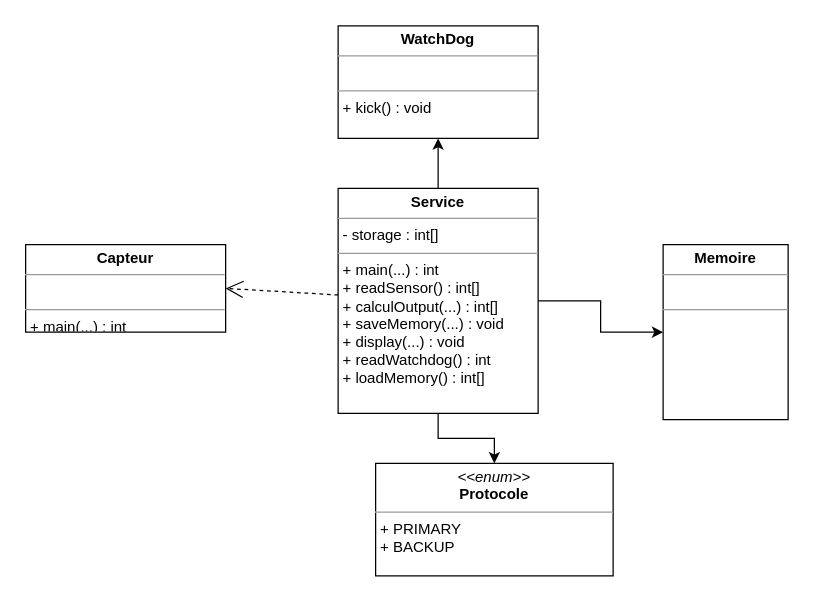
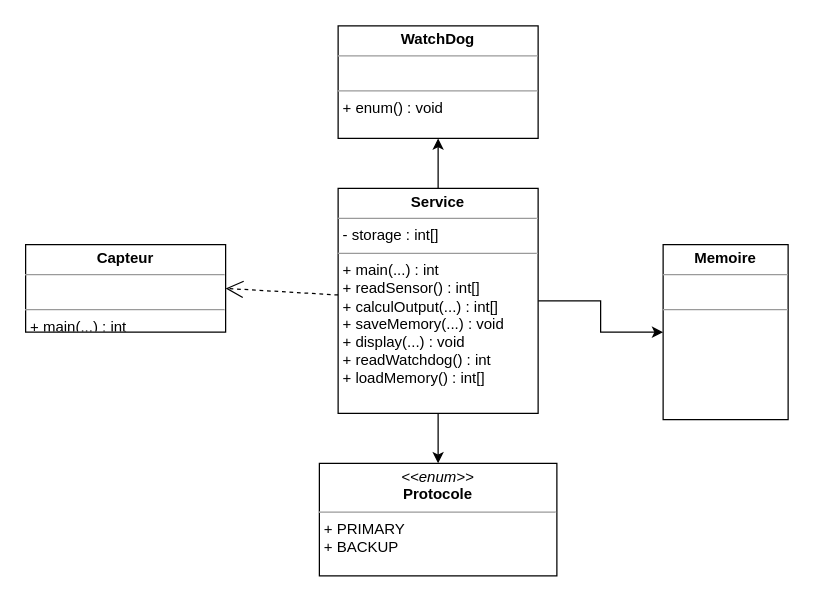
node "WatchDog + kick() : void": label "WatchDog + kick() : void" -> "WatchDog + enum() : void"
node "<<enum>> Protocole + PRIMARY + BACKUP": moved (494, 519) -> (438, 519)
